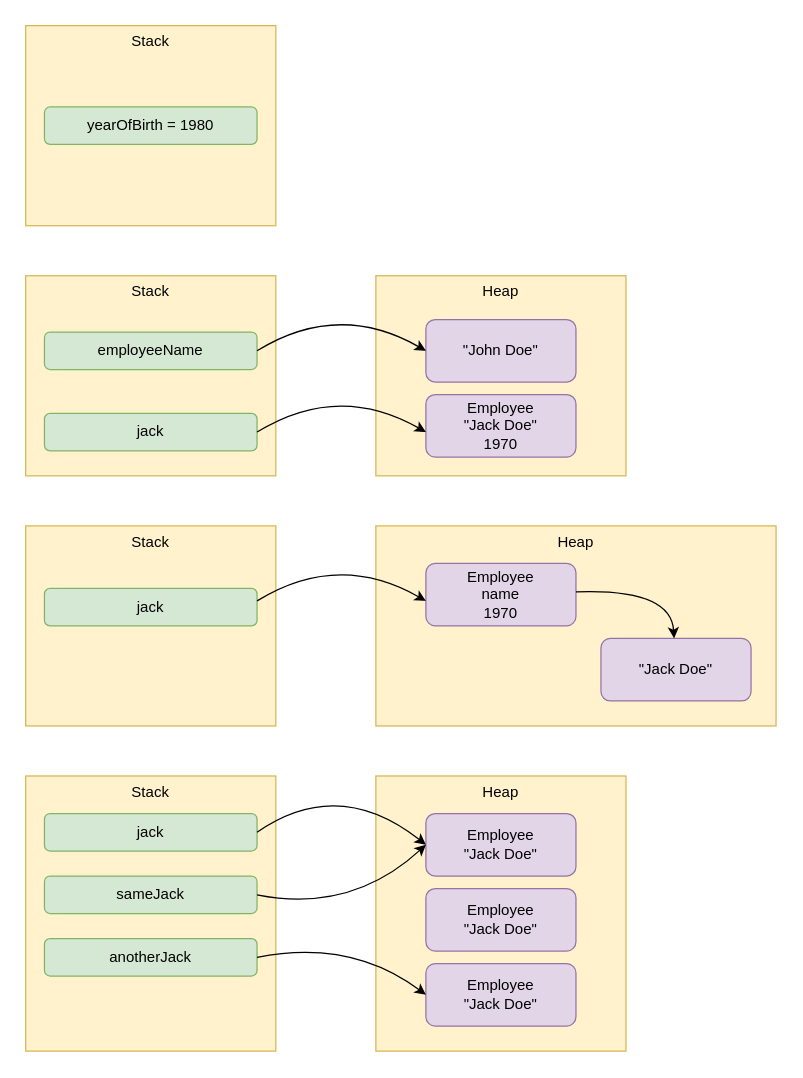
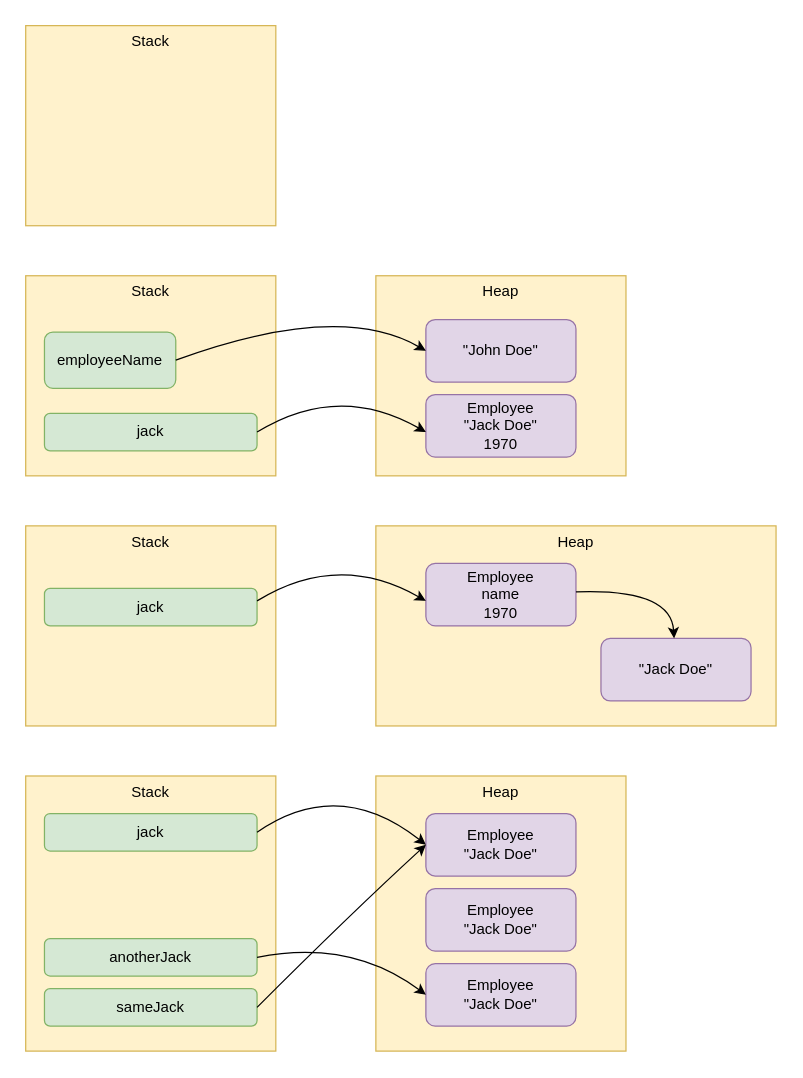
node "yearOfBirth = 1980": removed
node "employeeName": size 213x38 -> 131x56
node "sameJack": moved (151, 894) -> (151, 1007)
